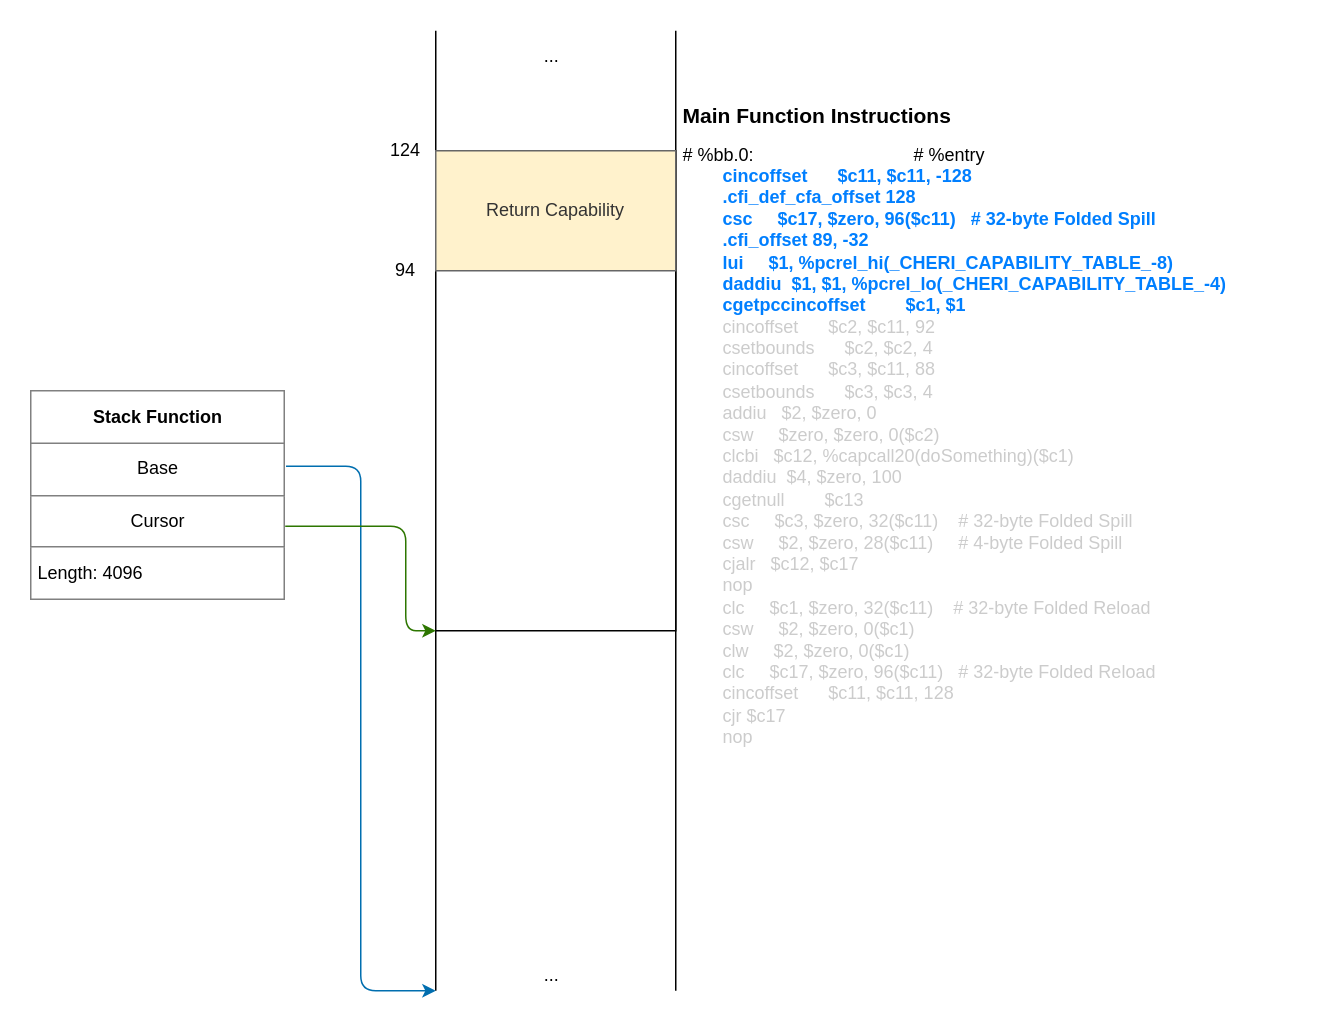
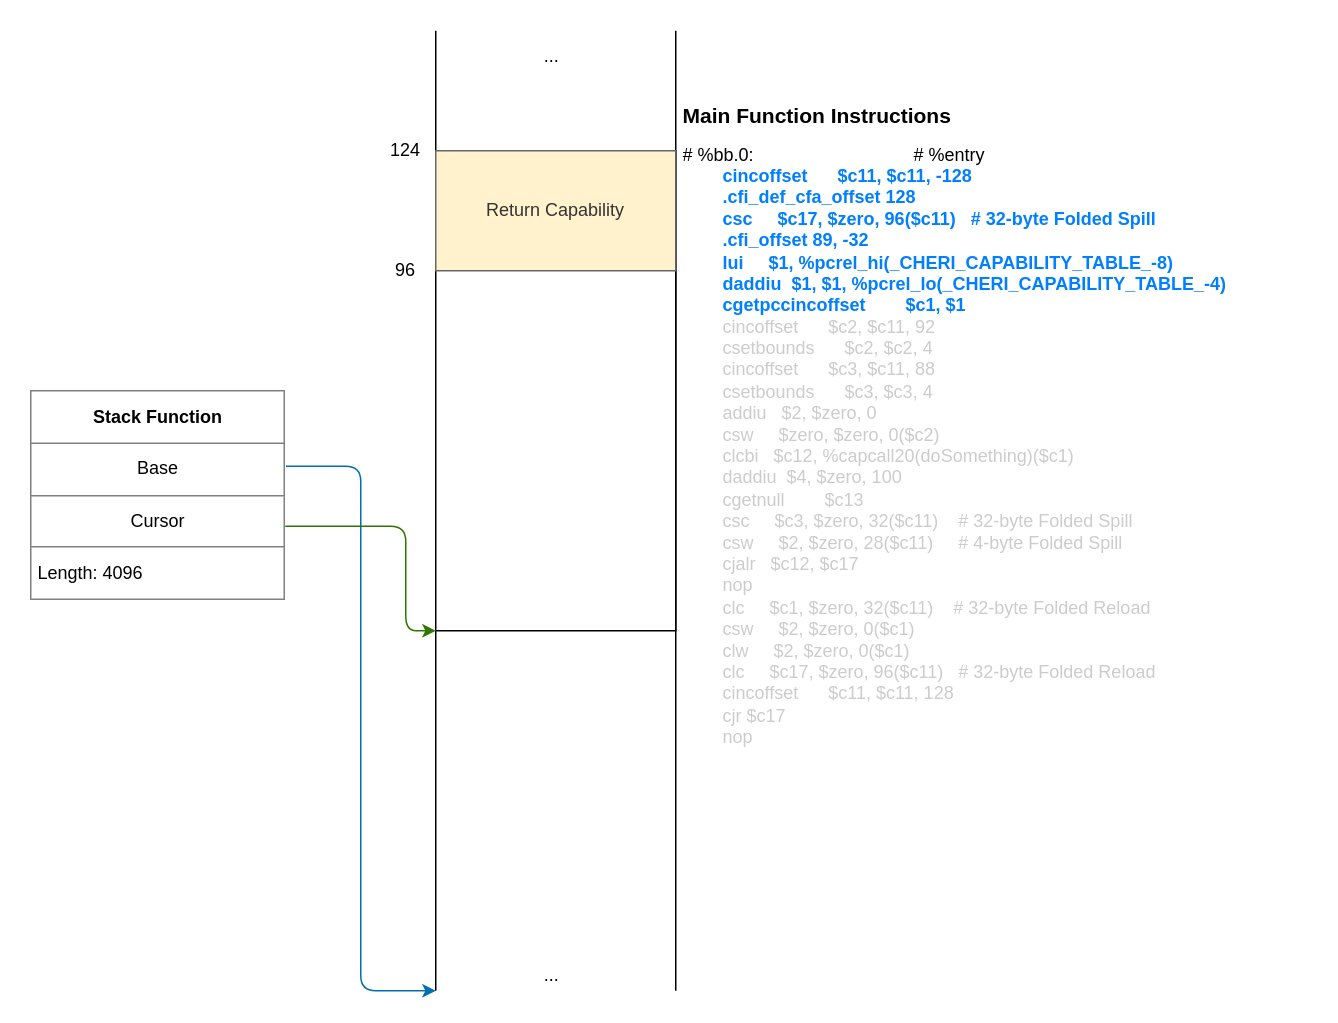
node "94": label "94" -> "96"
